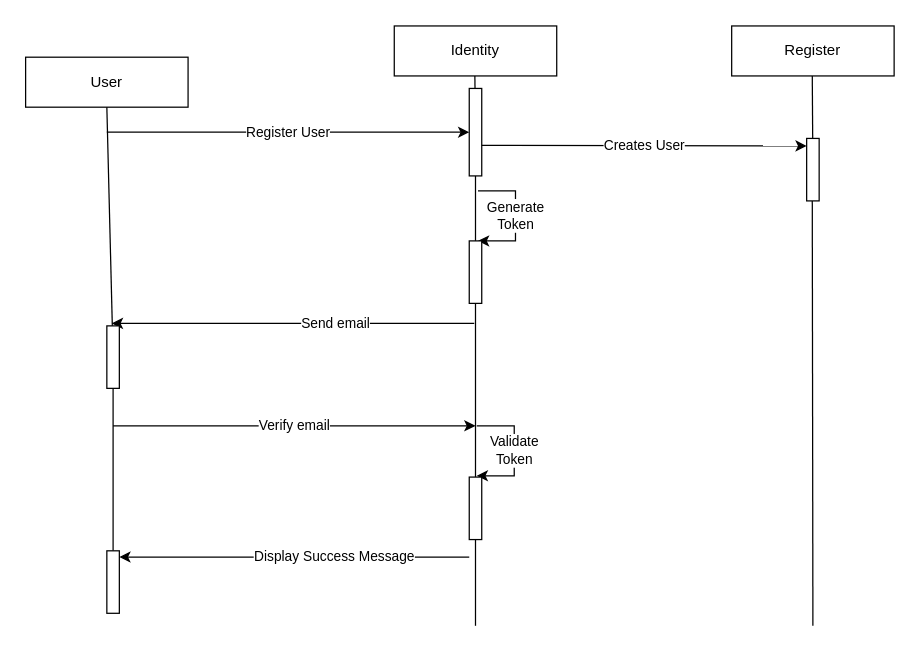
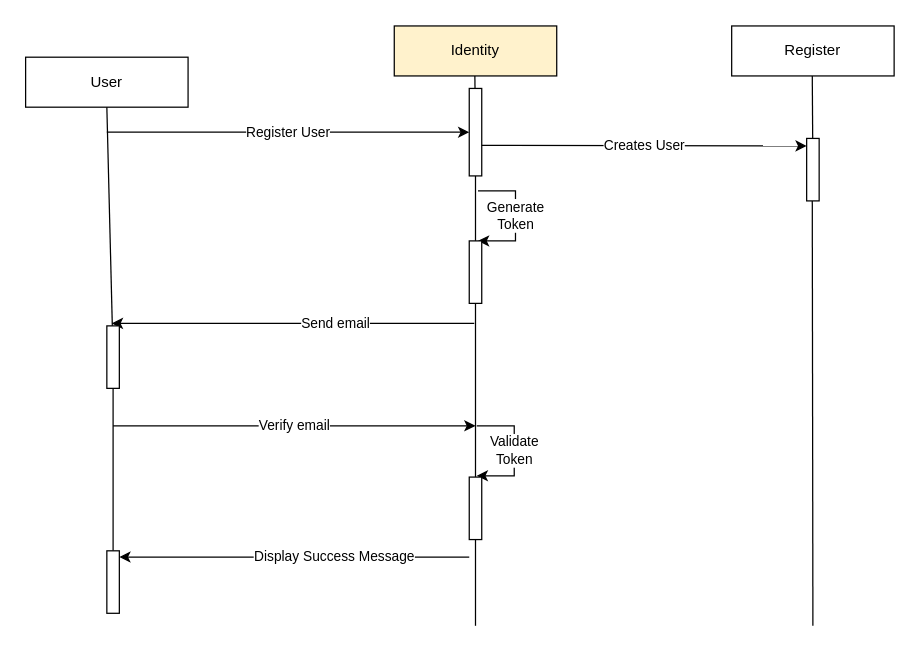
node "Identity": fillcolor #ffffff -> #fff2cc
